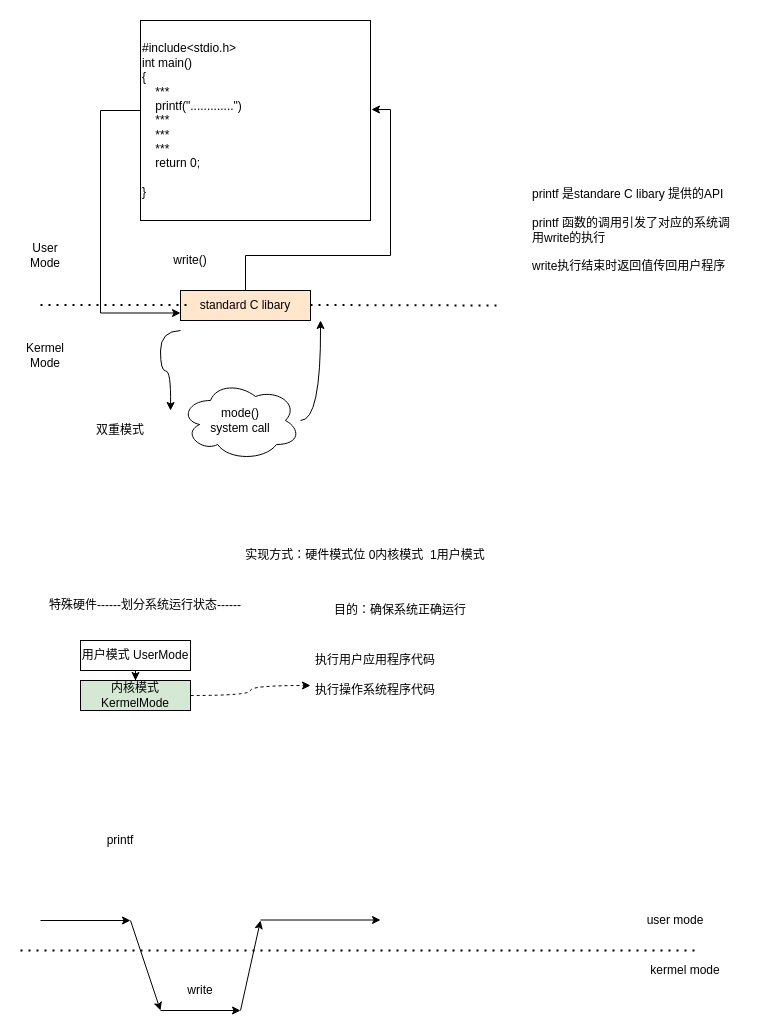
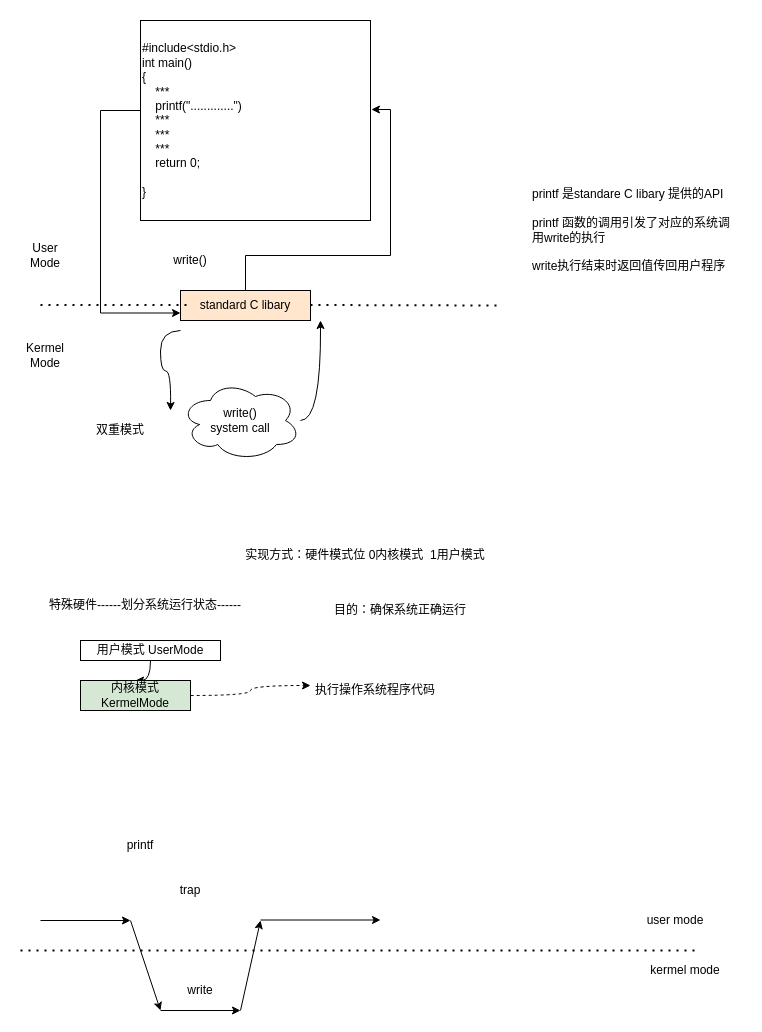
node "mode() system call": label "mode() system call" -> "write() system call"
node "用户模式 UserMode": size 110x30 -> 140x20
node "执行用户应用程序代码": removed
node "printf": moved (121, 841) -> (141, 846)
node "trap": added
